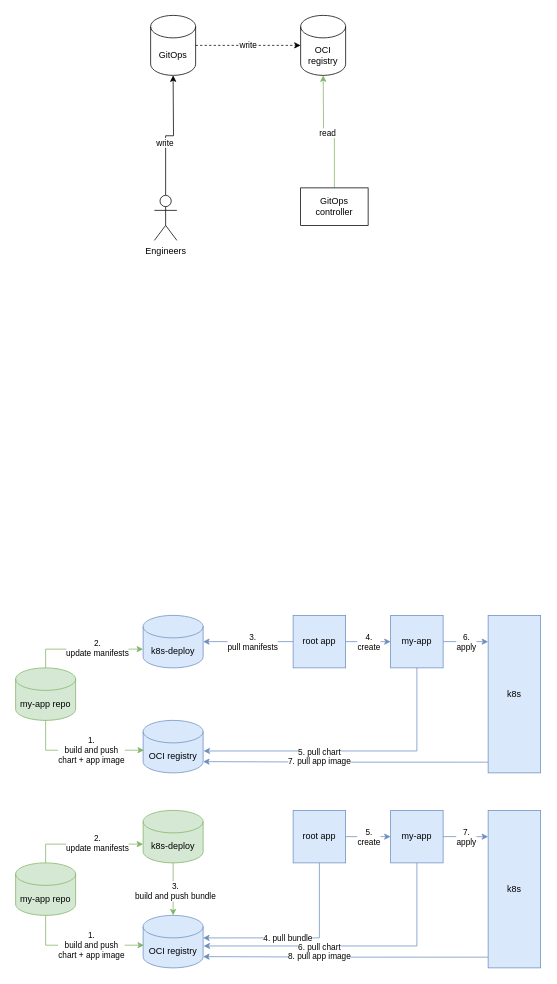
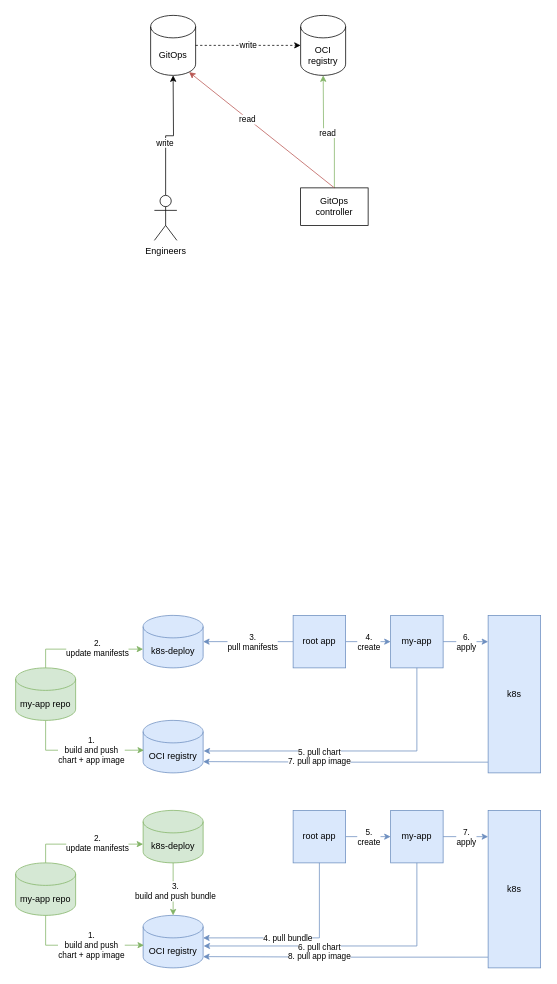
edge "GitOps controller" -> "GitOps": added, label "read"
